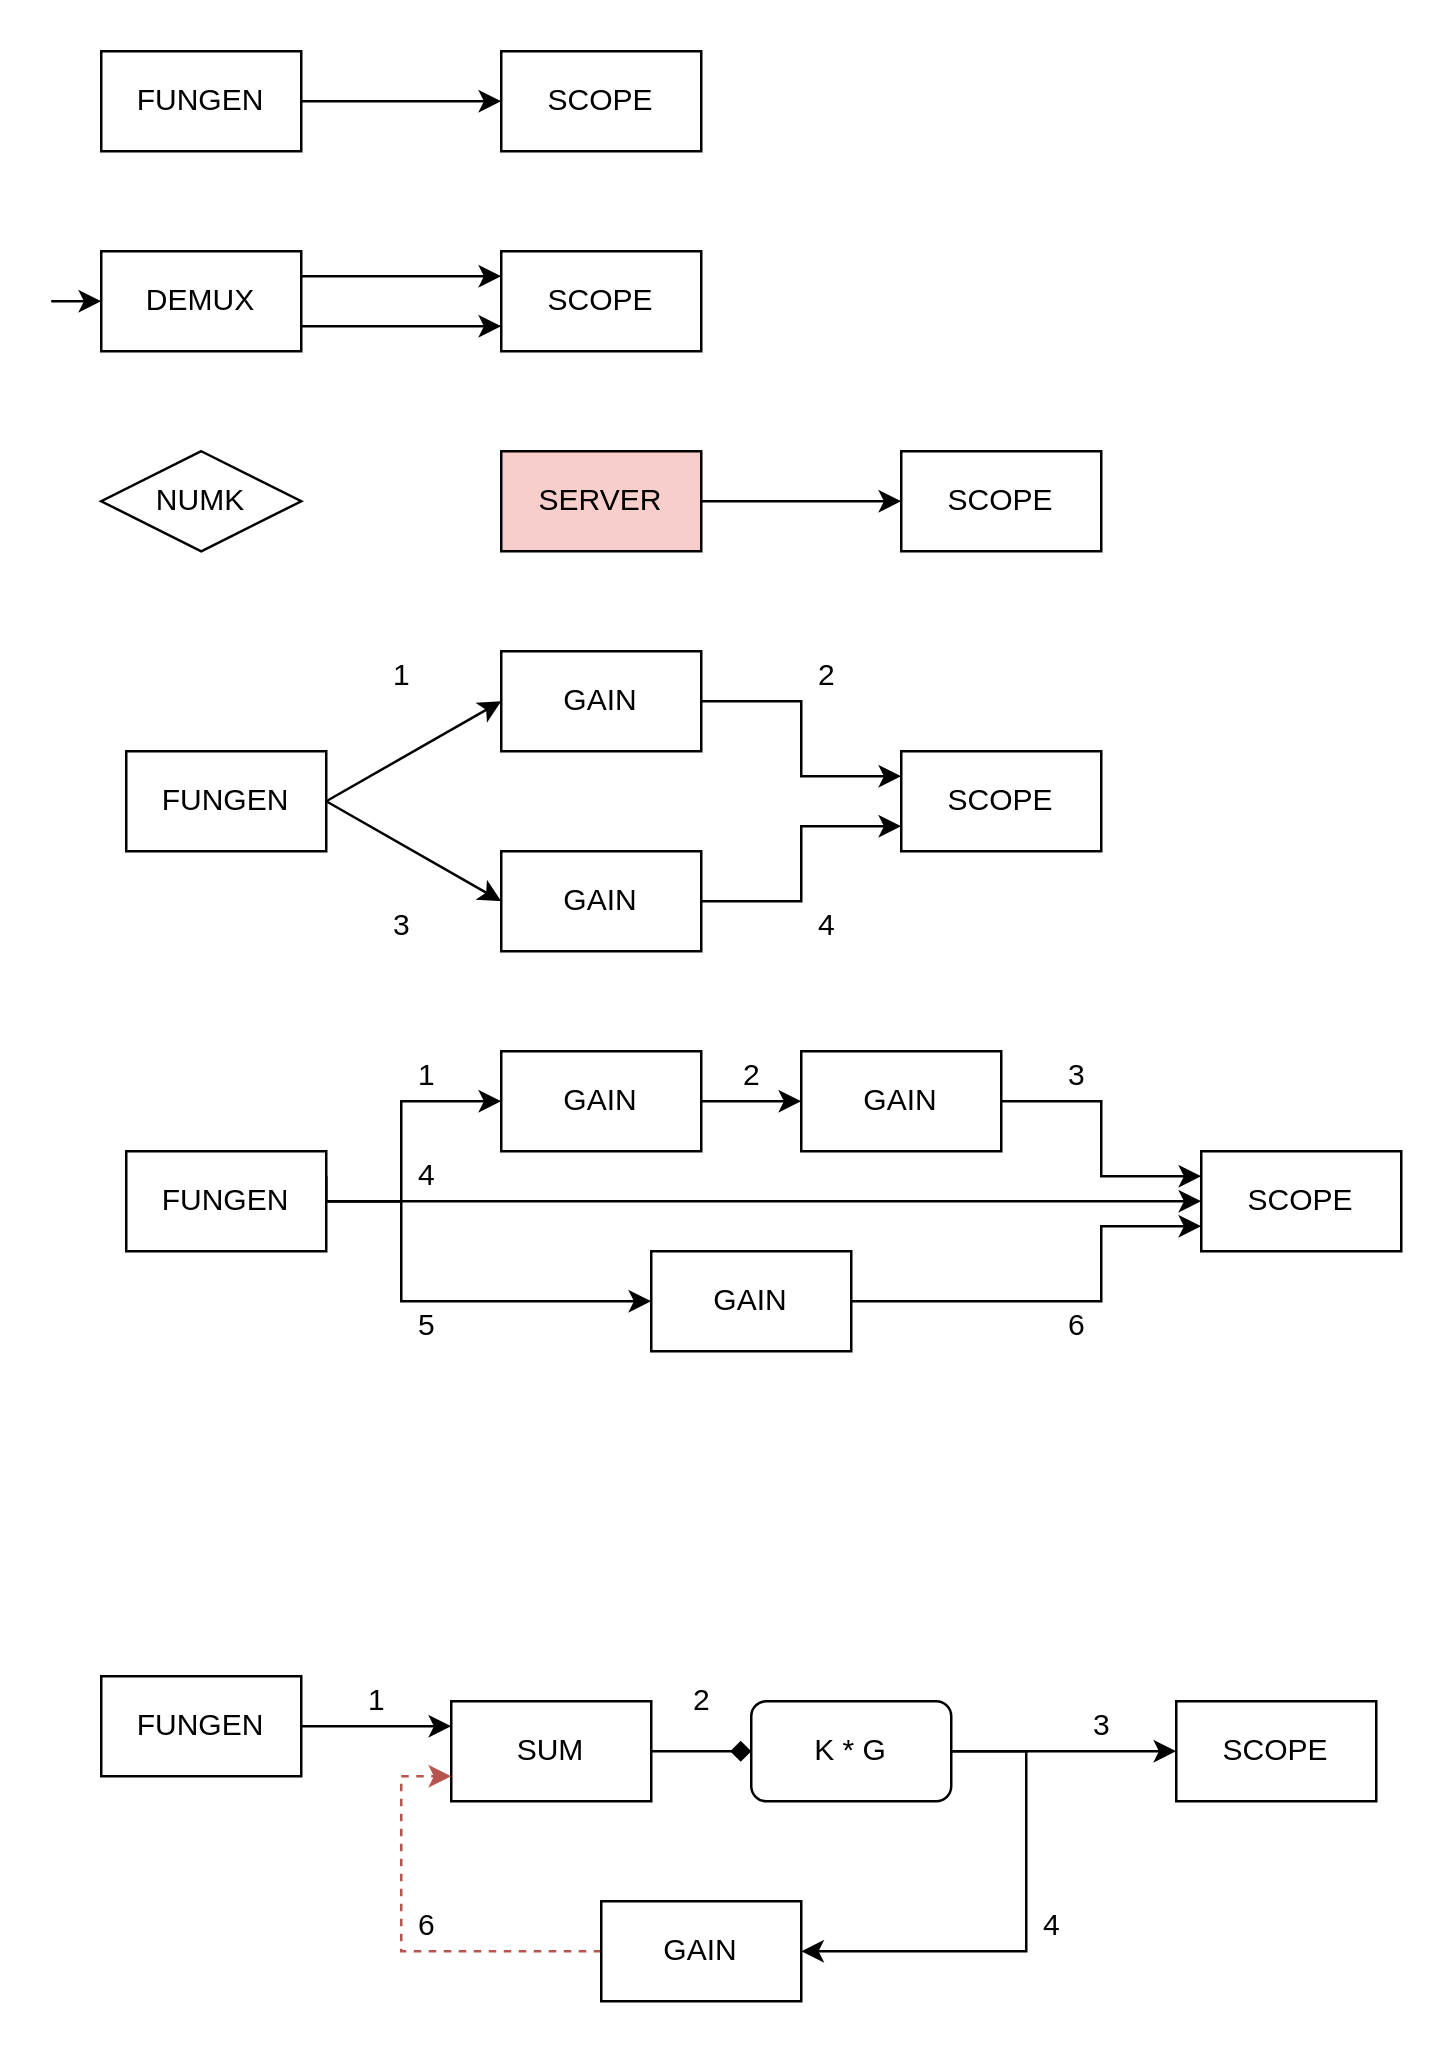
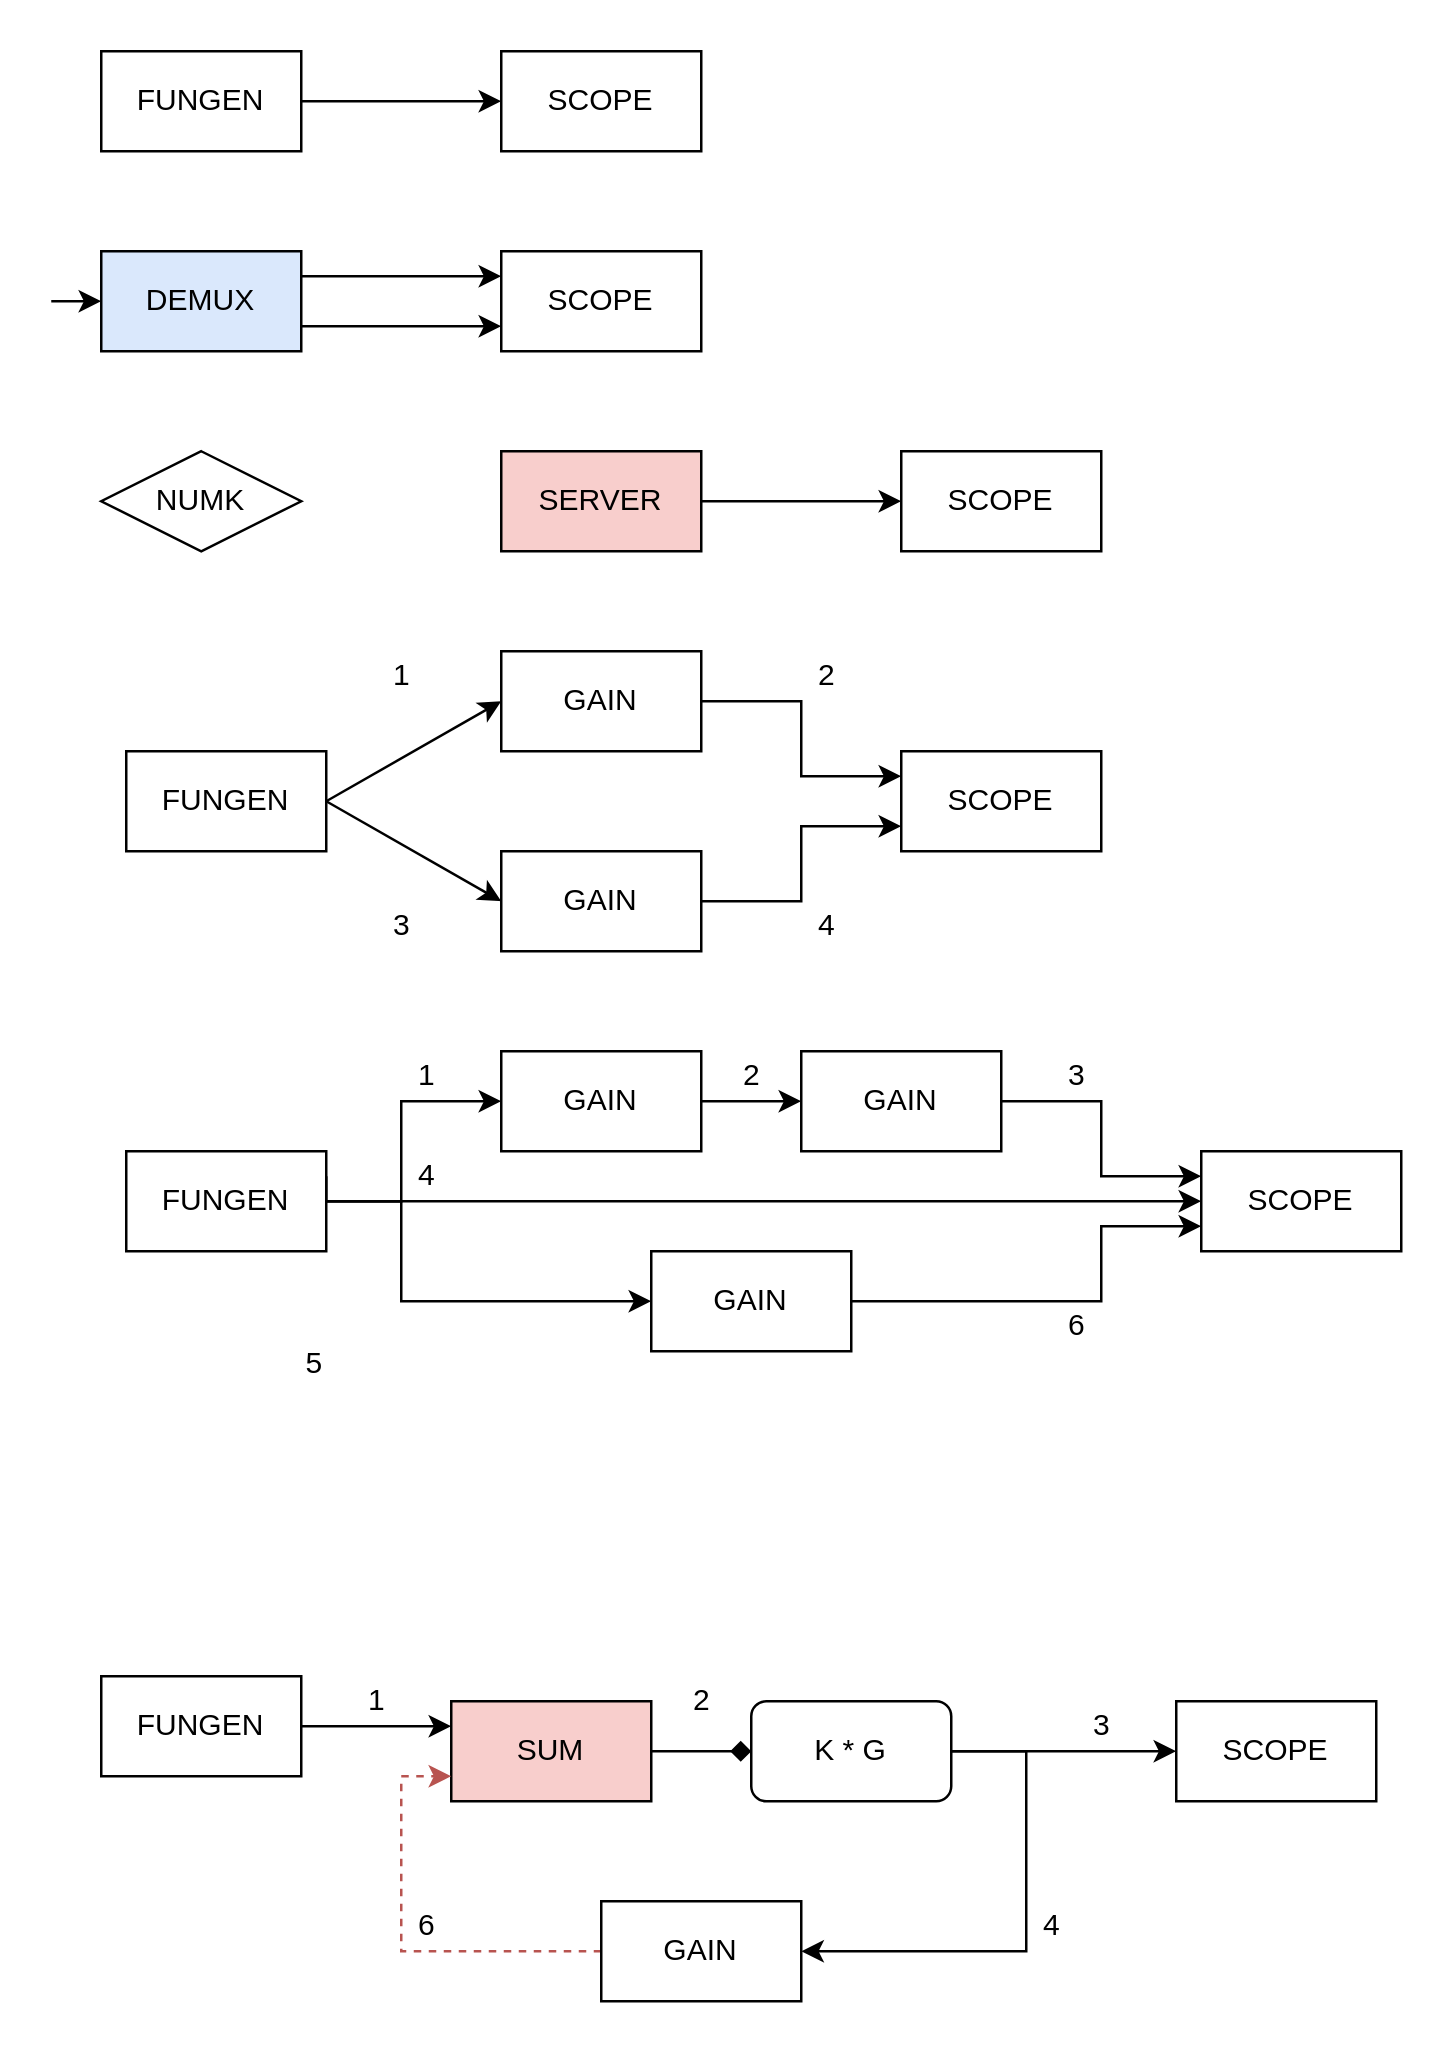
node "DEMUX": fillcolor #ffffff -> #dae8fc
node "5": moved (426, 1326) -> (314, 1364)
node "SUM": fillcolor #ffffff -> #f8cecc
